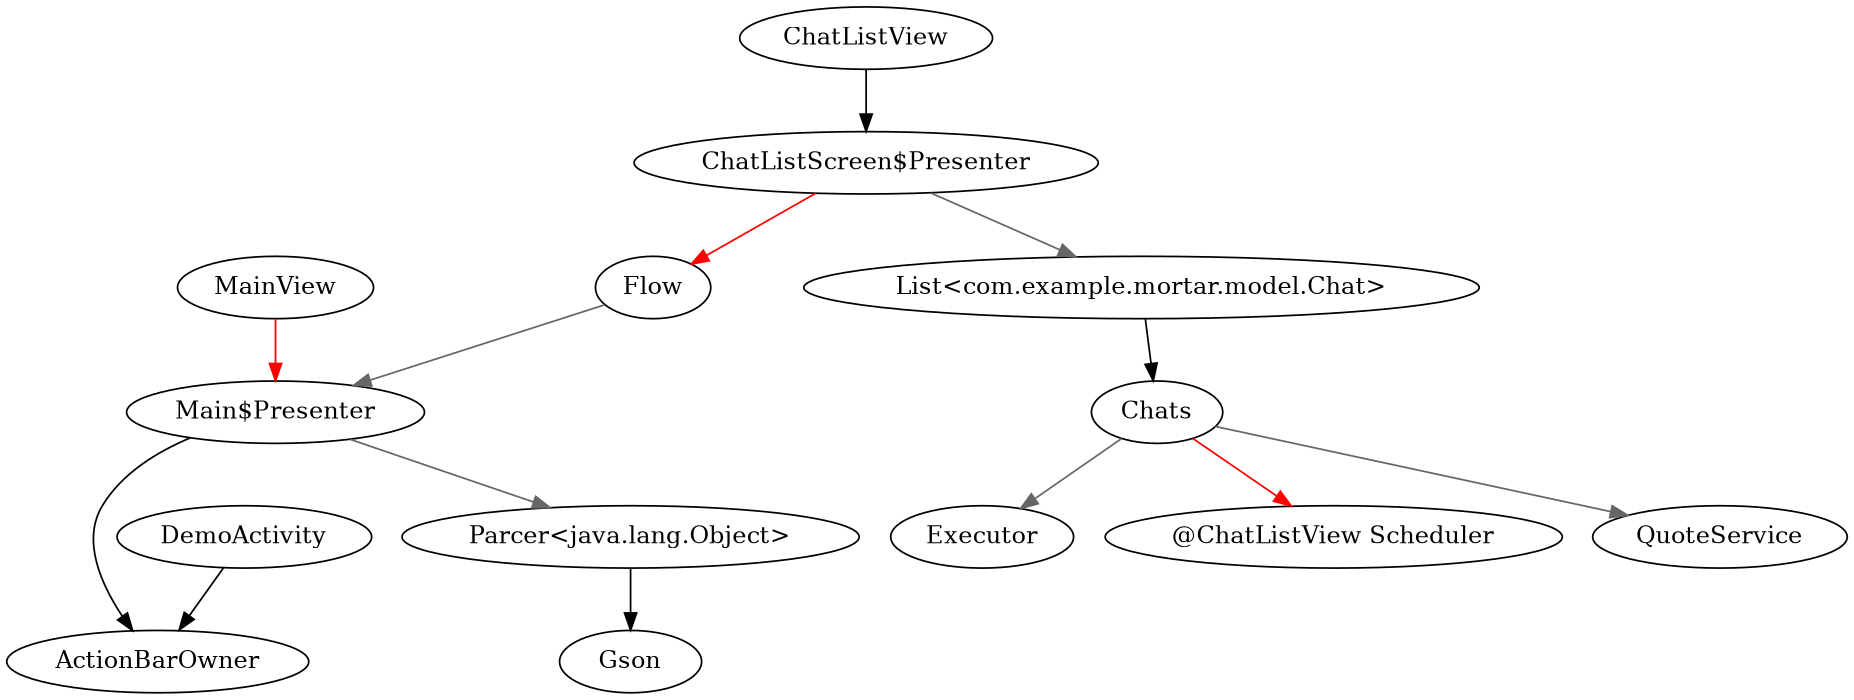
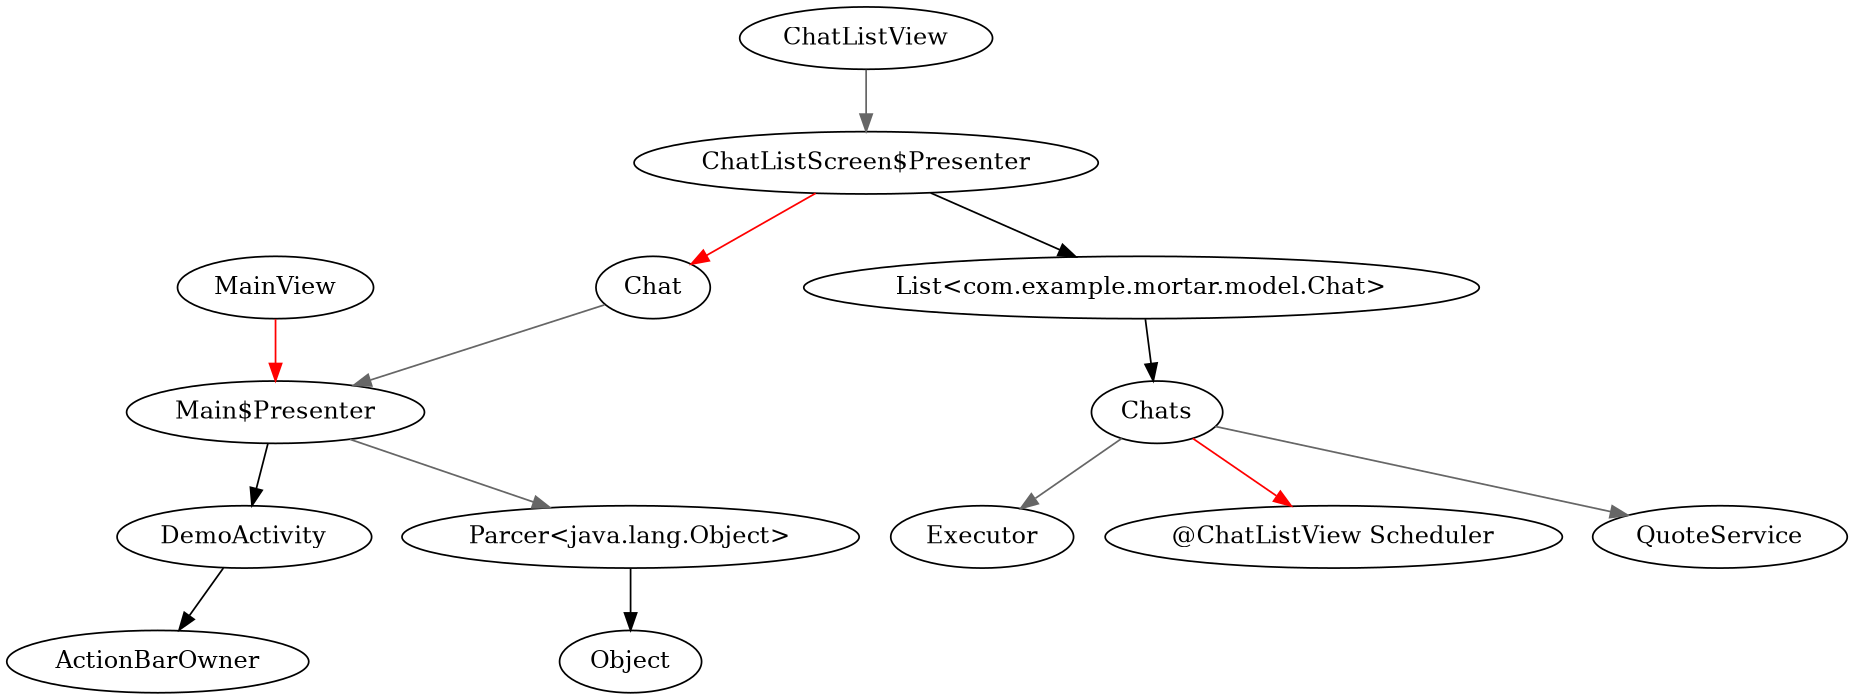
edge "ChatListView" -> "ChatListScreen$Presenter": color black -> gray40
edge "ChatListScreen$Presenter" -> "List<com.example.mortar.model.Chat>": color gray40 -> black
node "Flow": label "Flow" -> "Chat"
edge "Main$Presenter" -> "ActionBarOwner": now "Main$Presenter" -> "DemoActivity"
node "Gson": label "Gson" -> "Object"
